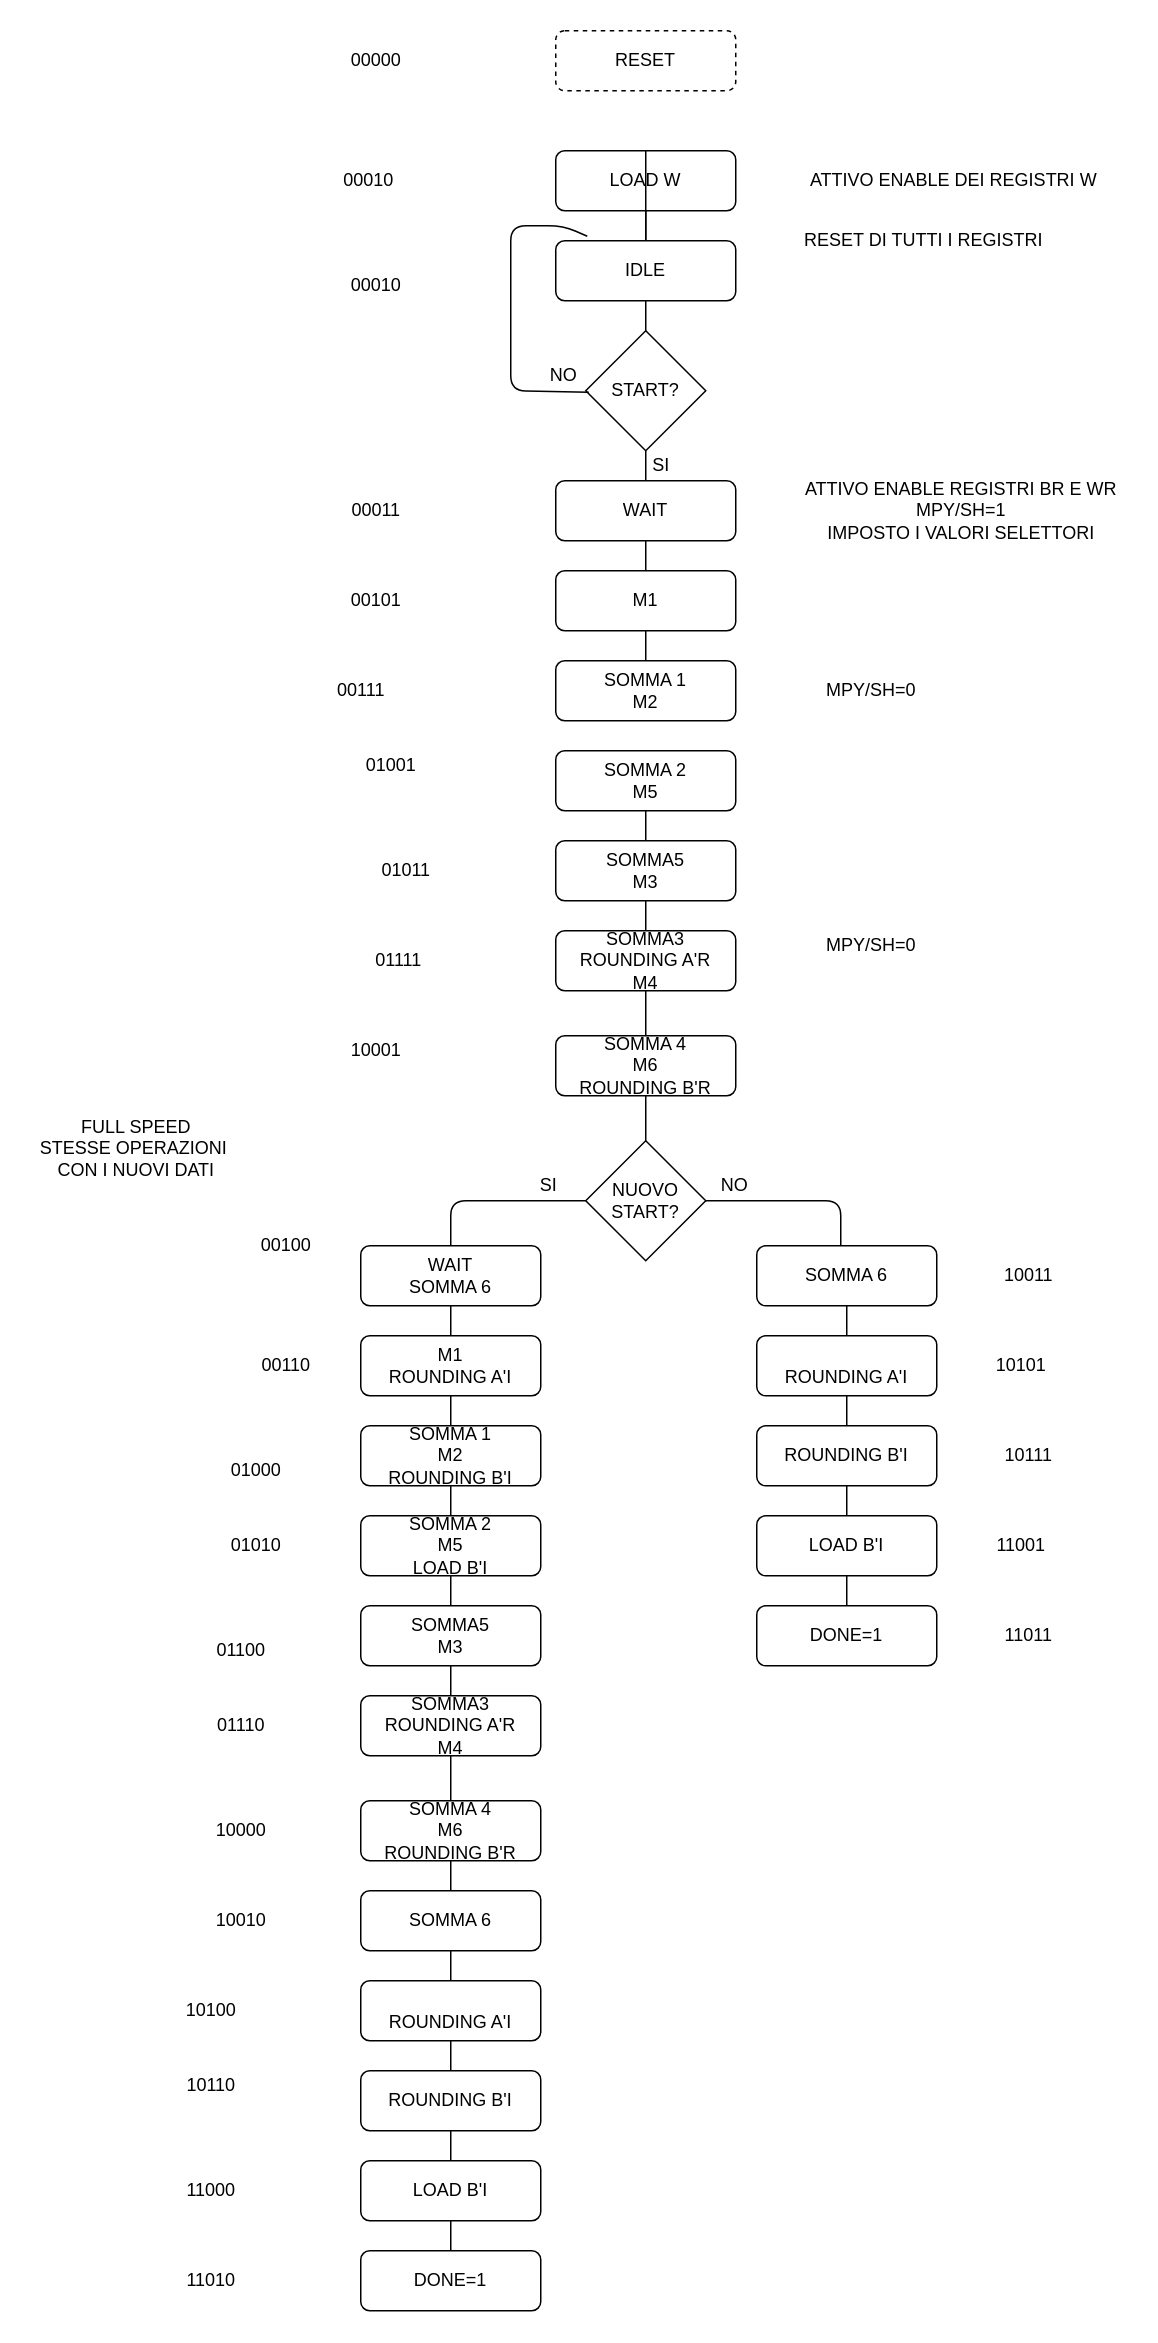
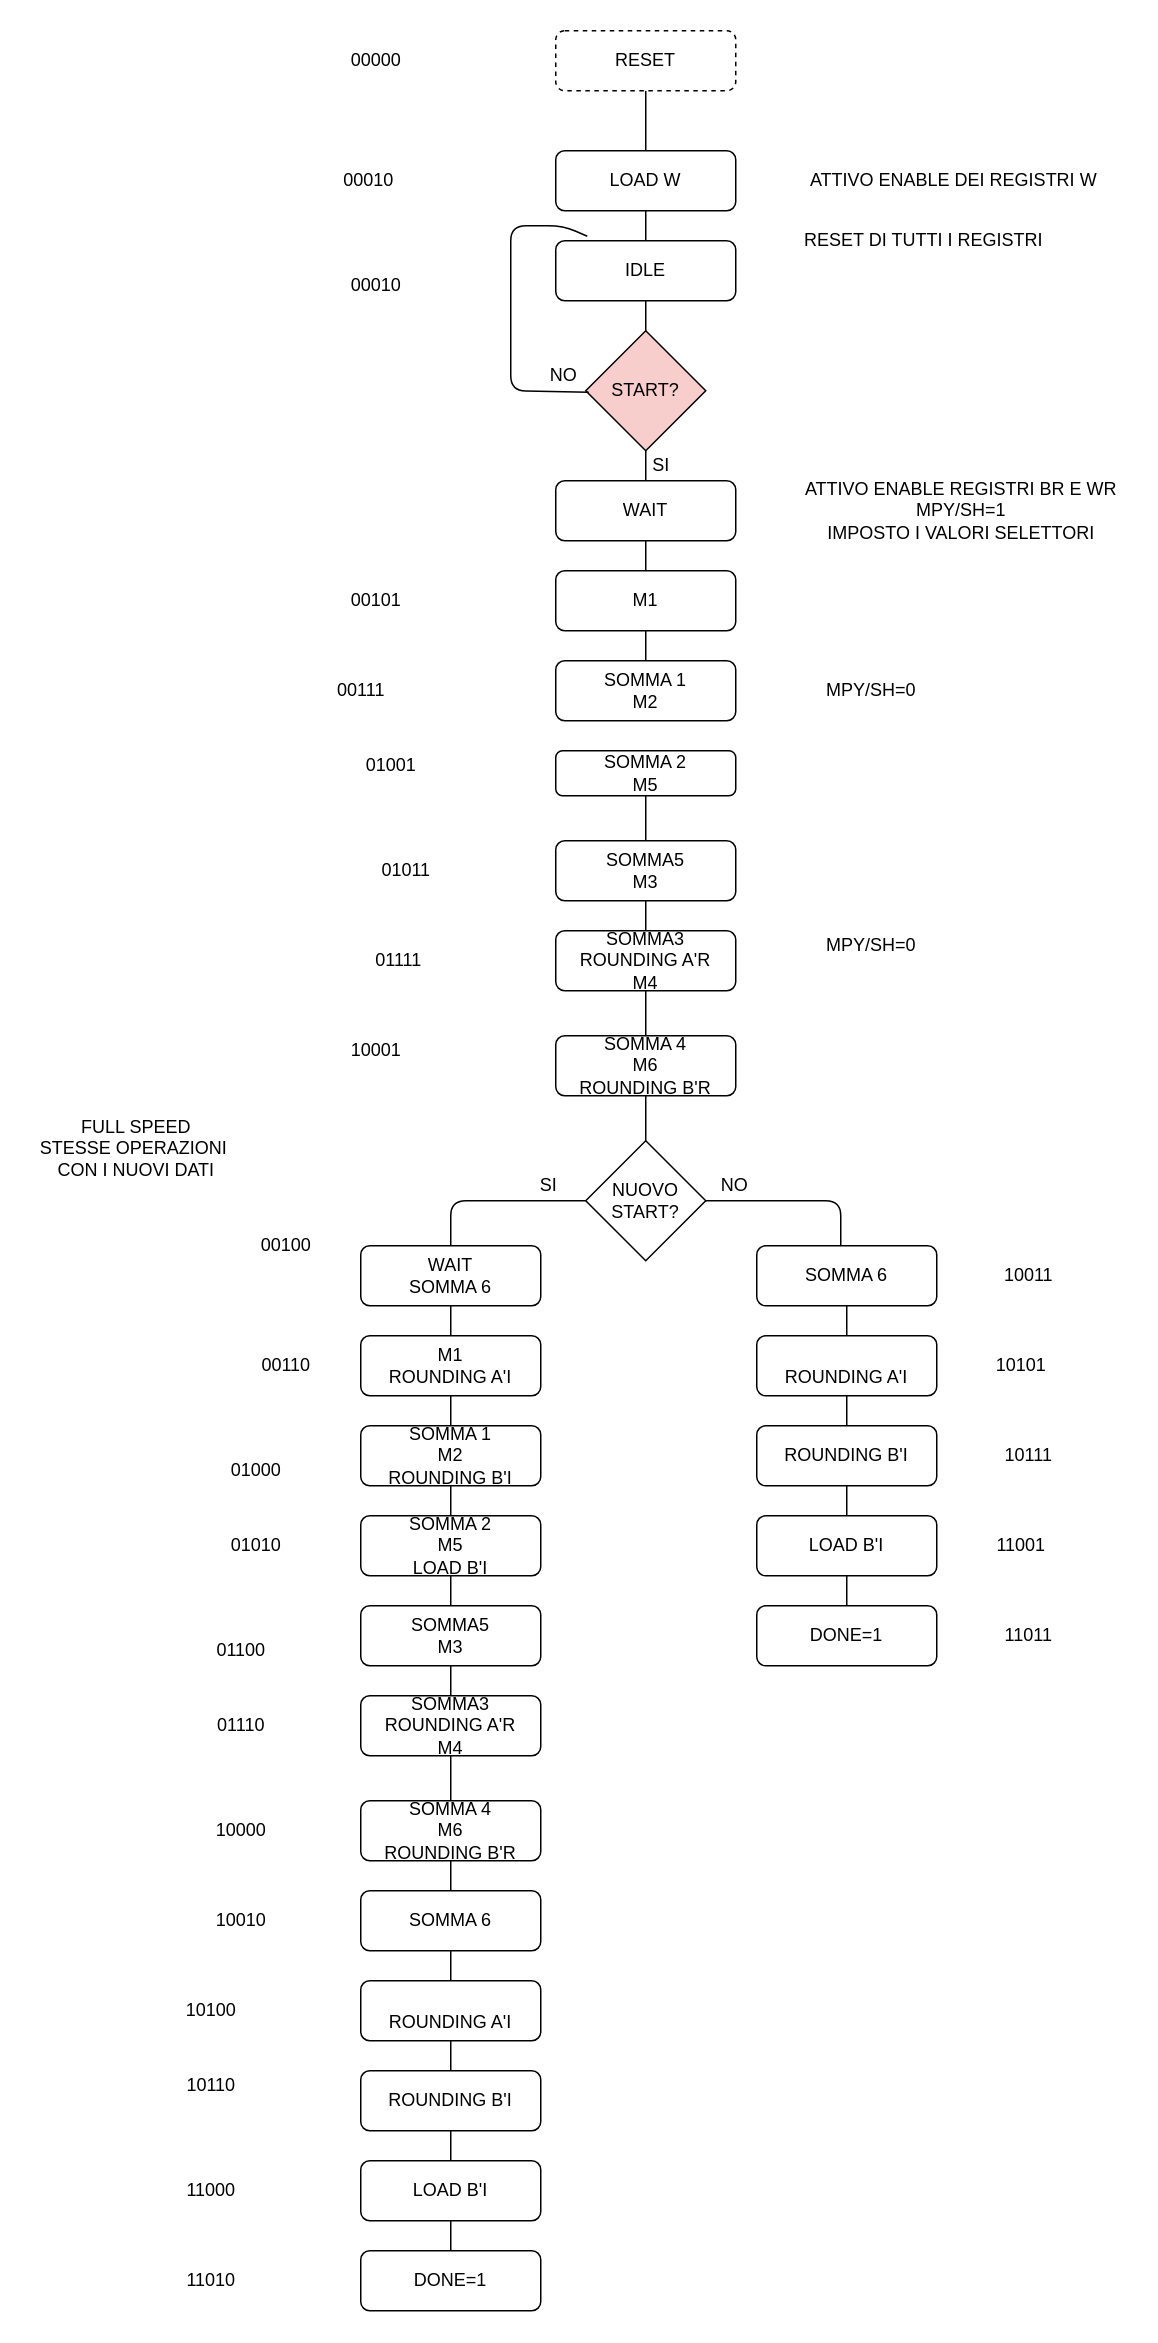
edge "LOAD W" -- "IDLE": now "LOAD W" -- "RESET"
node "START?": fillcolor #ffffff -> #f8cecc
node "00011": removed
node "SOMMA 2 M5": size 180x60 -> 180x45
